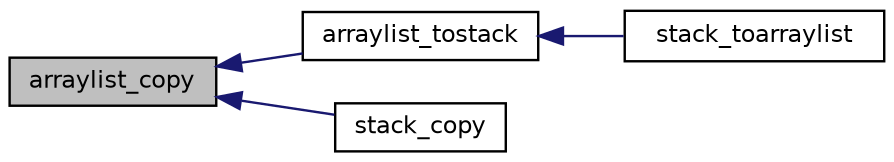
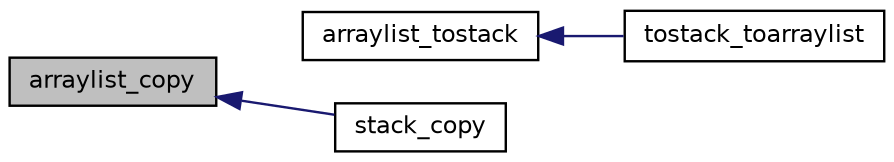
node "stack_toarraylist": label "stack_toarraylist" -> "tostack_toarraylist"
edge "arraylist_tostack" -> "arraylist_copy": removed
